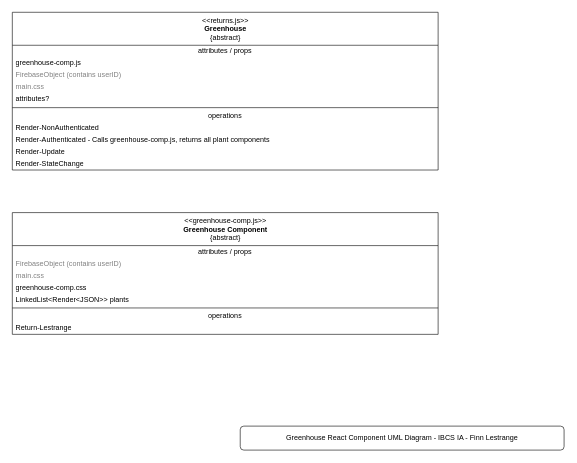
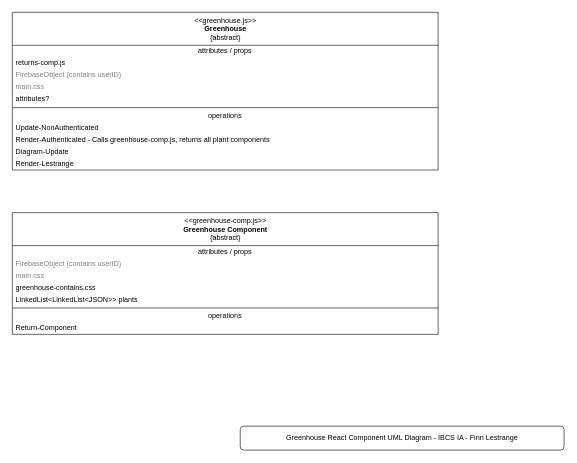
node "<<returns.js>> Greenhouse {abstract}": label "<<returns.js>> Greenhouse {abstract}" -> "<<greenhouse.js>> Greenhouse {abstract}"
node "greenhouse-comp.js": label "greenhouse-comp.js" -> "returns-comp.js"
node "Render-NonAuthenticated": label "Render-NonAuthenticated" -> "Update-NonAuthenticated"
node "Render-Update": label "Render-Update" -> "Diagram-Update"
node "Render-StateChange": label "Render-StateChange" -> "Render-Lestrange"
node "greenhouse-comp.css": label "greenhouse-comp.css" -> "greenhouse-contains.css"
node "LinkedList<Render<JSON>> plants": label "LinkedList<Render<JSON>> plants" -> "LinkedList<LinkedList<JSON>> plants"
node "Return-Lestrange": label "Return-Lestrange" -> "Return-Component"
